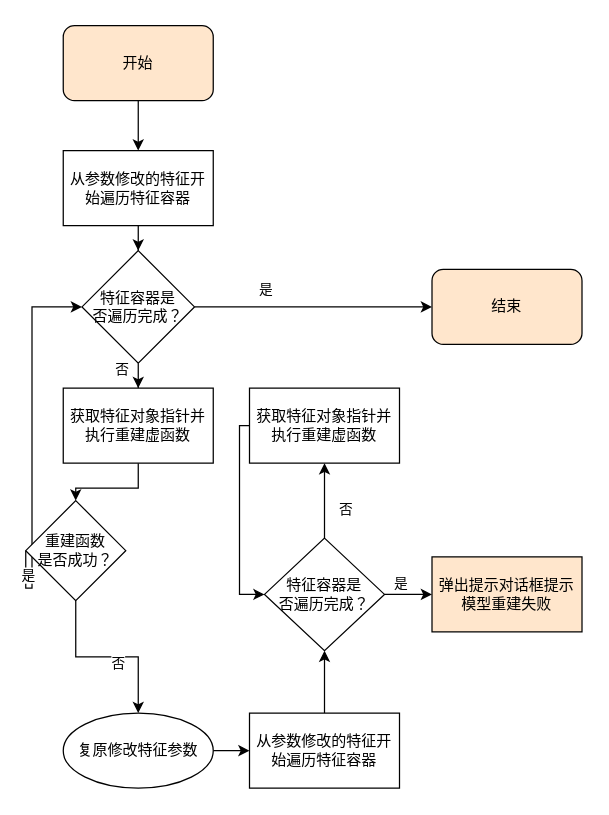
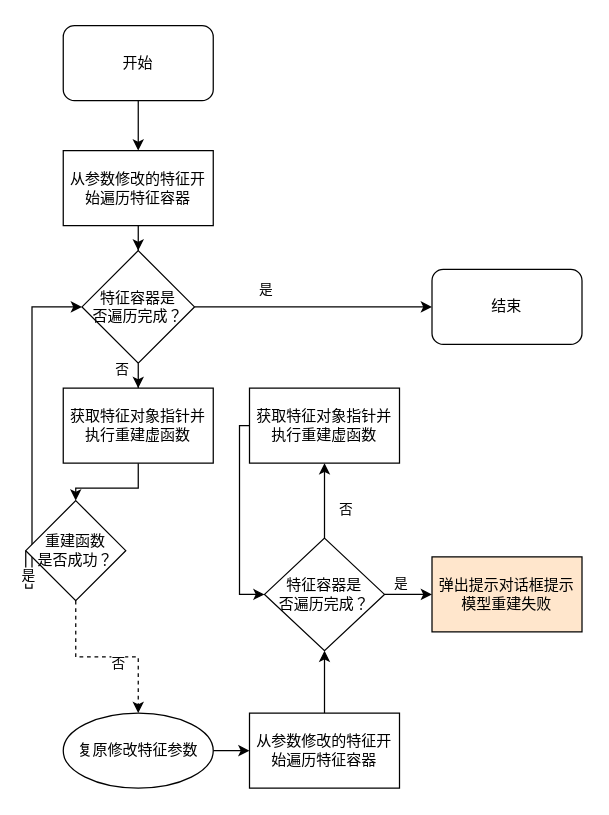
node "开始": fillcolor #ffe6cc -> #ffffff
node "结束": fillcolor #ffe6cc -> #ffffff
edge "重建函数 是否成功？" -> "复原修改特征参数": style solid -> dashed
